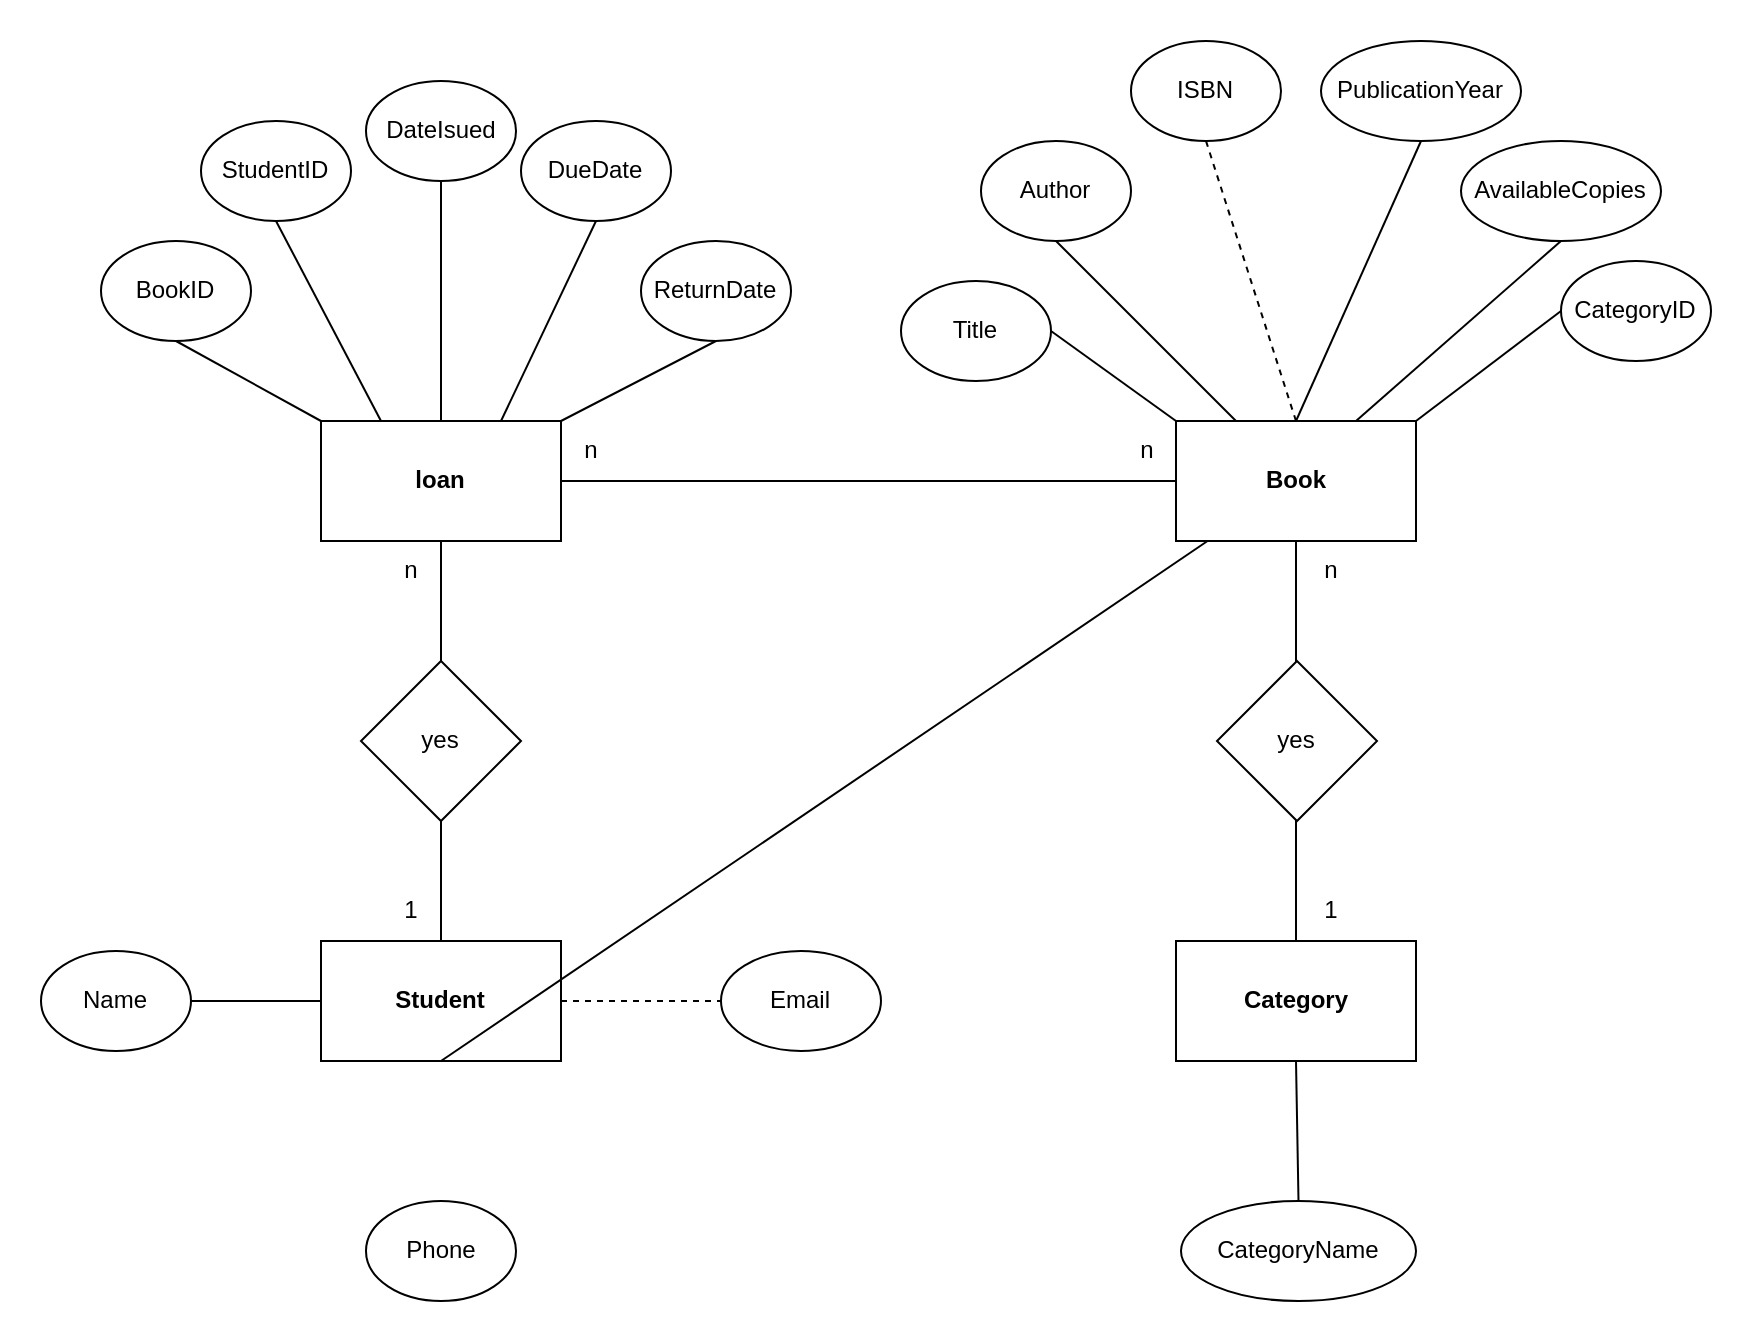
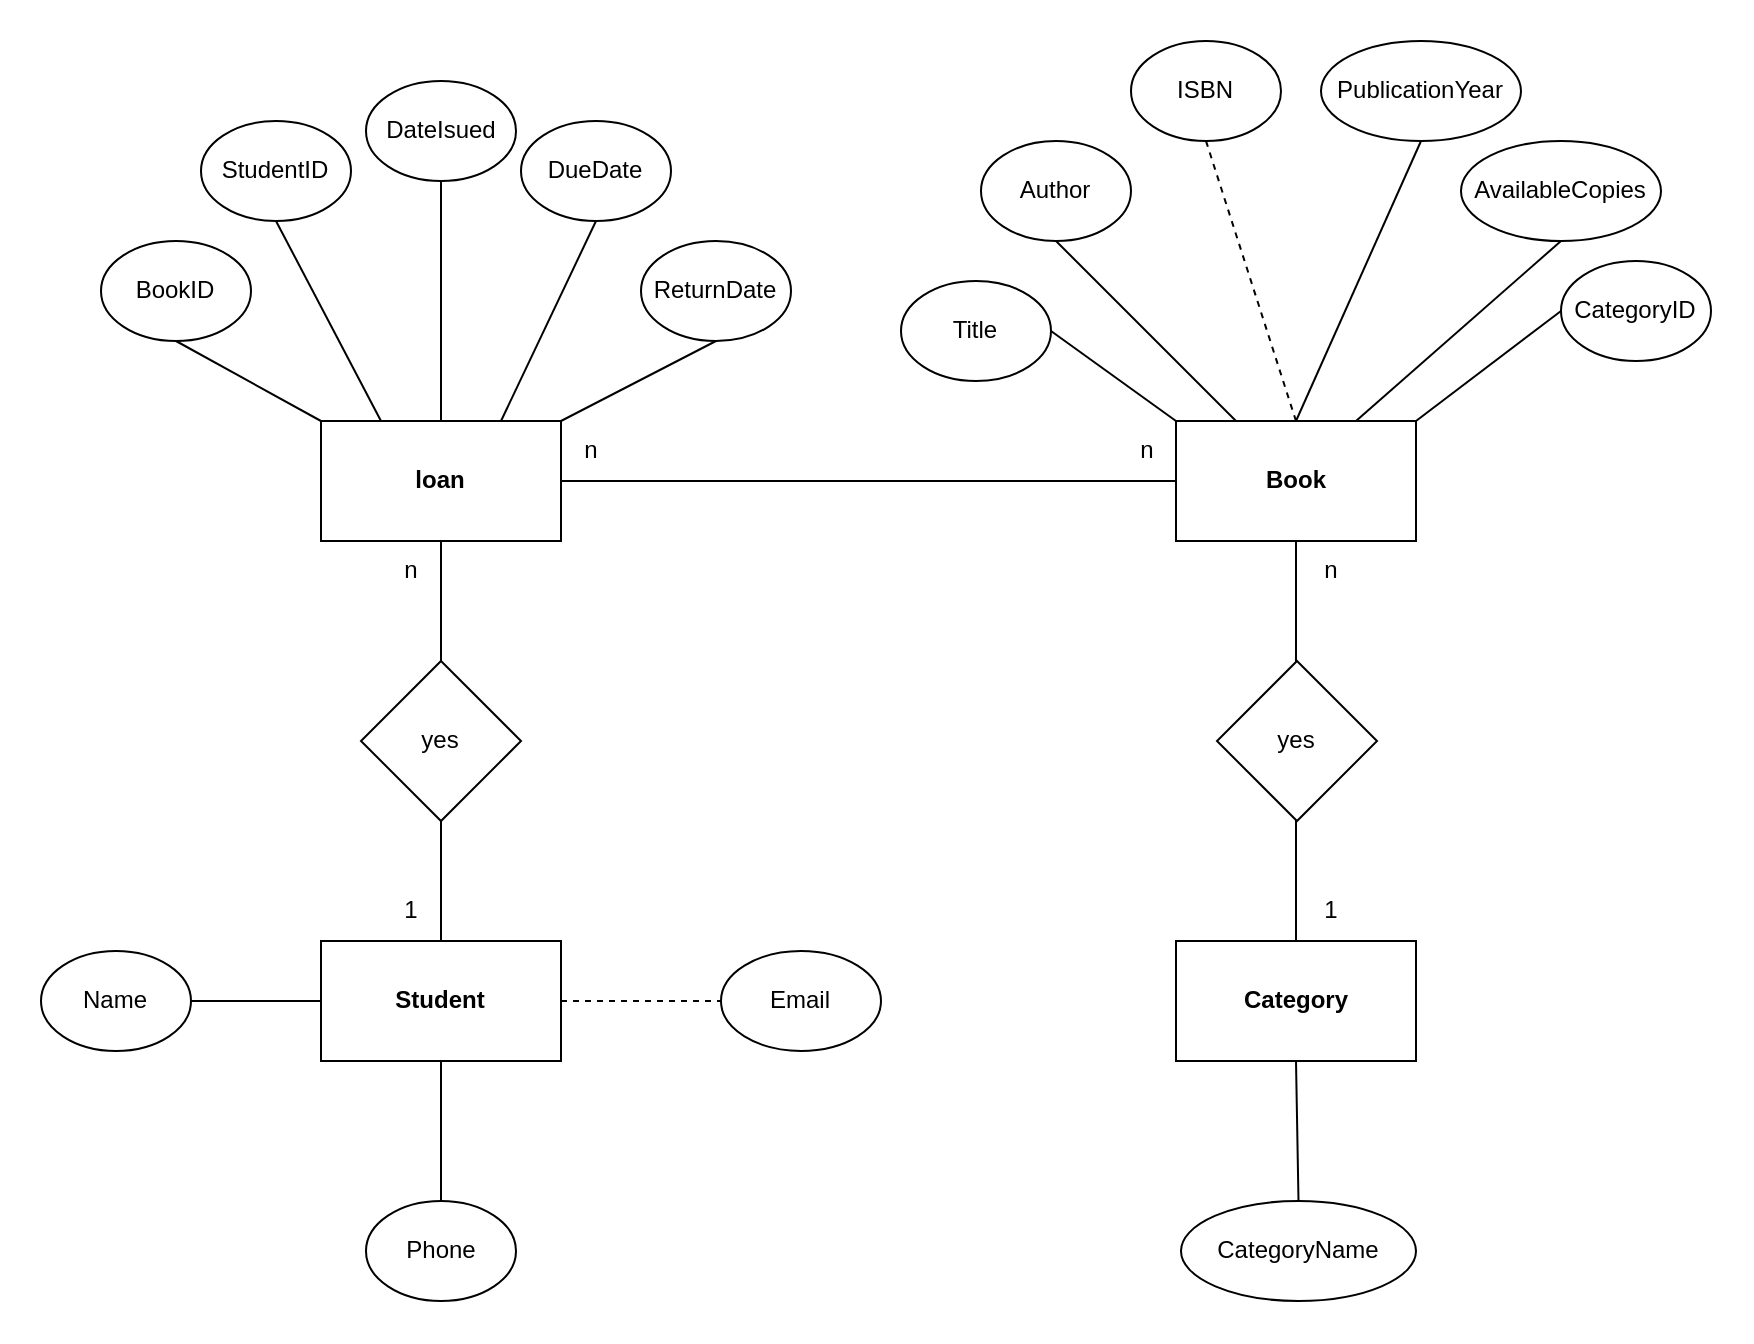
edge "Book" -- "Student": now "Phone" -- "Student"
